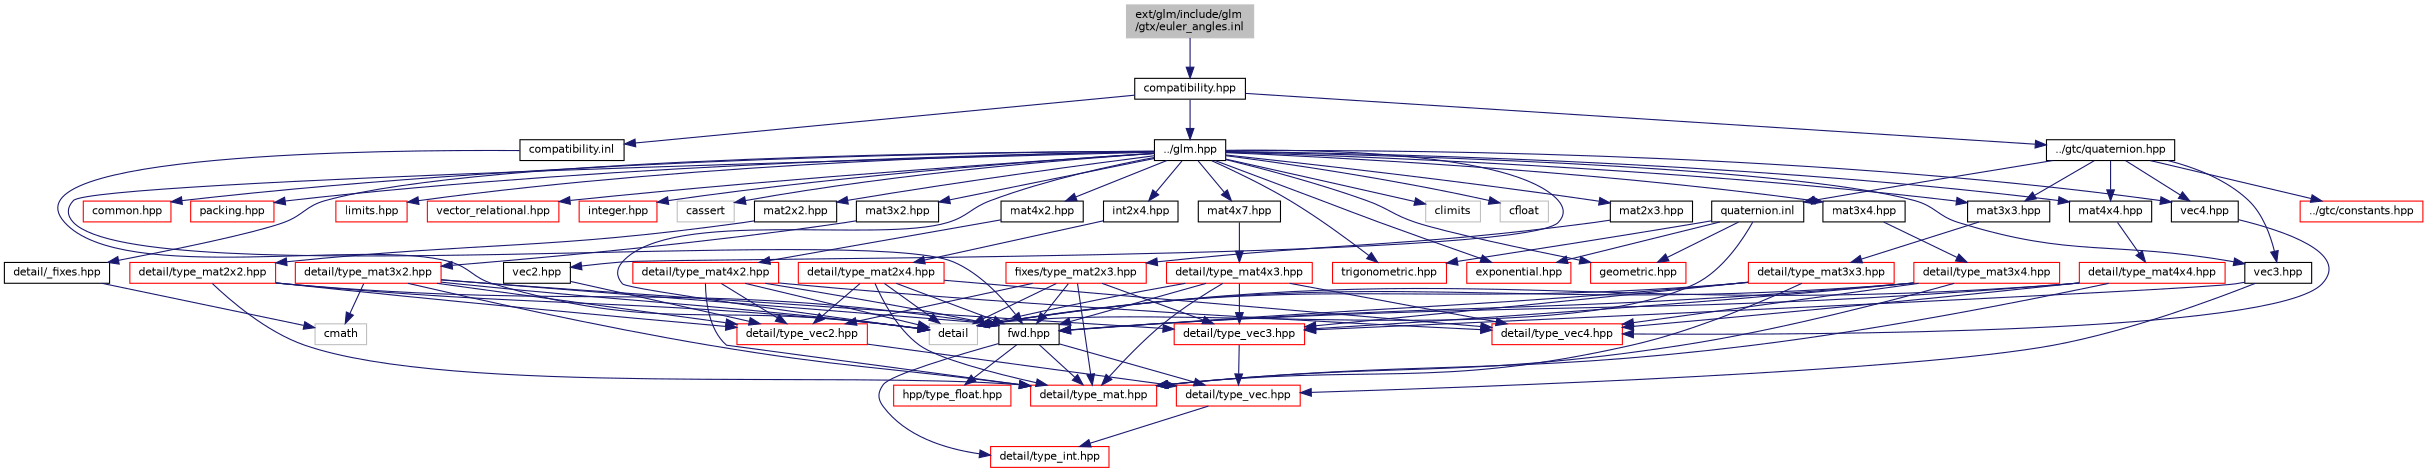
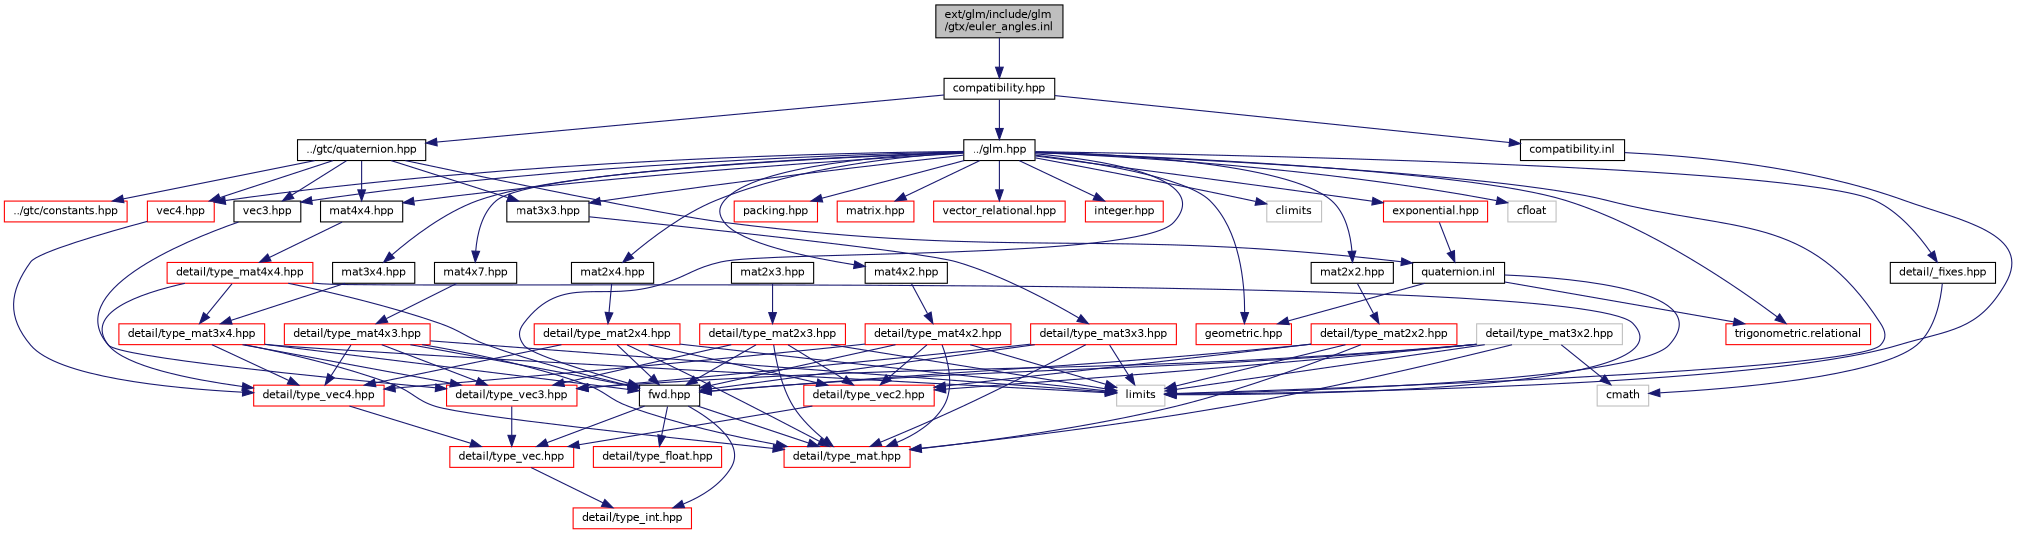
node "ext/glm/include/glm /gtx/euler_angles.inl": color grey75 -> black
edge "../glm.hpp" -> "mat2x3.hpp": removed
node "common.hpp": removed
node "limits.hpp": label "limits.hpp" -> "matrix.hpp"
node "cassert": removed
node "mat3x2.hpp": removed
node "int2x4.hpp": label "int2x4.hpp" -> "mat2x4.hpp"
node "vec4.hpp": color black -> red
edge "quaternion.inl" -> "exponential.hpp": reversed
node "detail/type_mat3x2.hpp": color red -> grey75
node "vec2.hpp": removed
node "fixes/type_mat2x3.hpp": label "fixes/type_mat2x3.hpp" -> "detail/type_mat2x3.hpp"
node "trigonometric.hpp": label "trigonometric.hpp" -> "trigonometric.relational"
node "detail": label "detail" -> "limits"
edge "detail/type_mat4x4.hpp" -> "detail/type_mat.hpp": now "detail/type_mat4x4.hpp" -> "detail/type_mat3x4.hpp"
edge "vec3.hpp" -> "detail/type_vec.hpp": now "detail/type_vec4.hpp" -> "detail/type_vec.hpp"
node "hpp/type_float.hpp": label "hpp/type_float.hpp" -> "detail/type_float.hpp"
